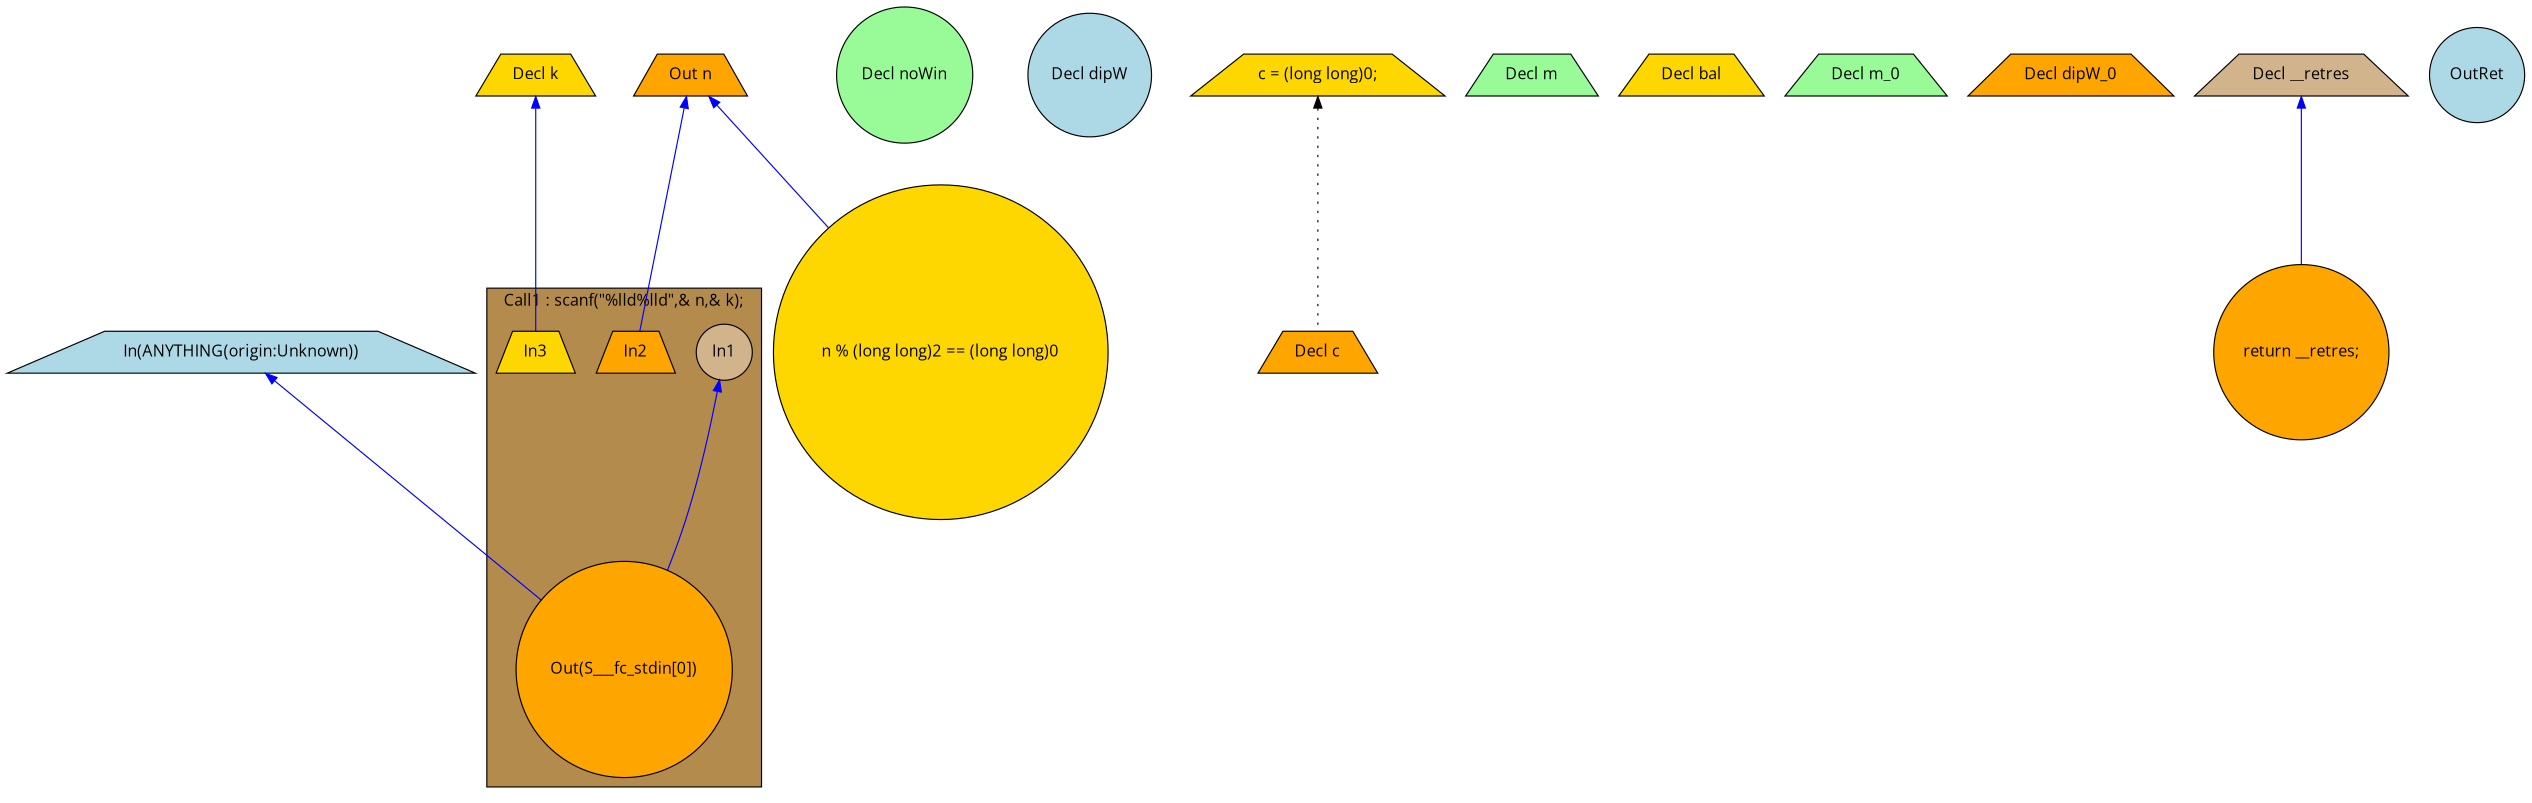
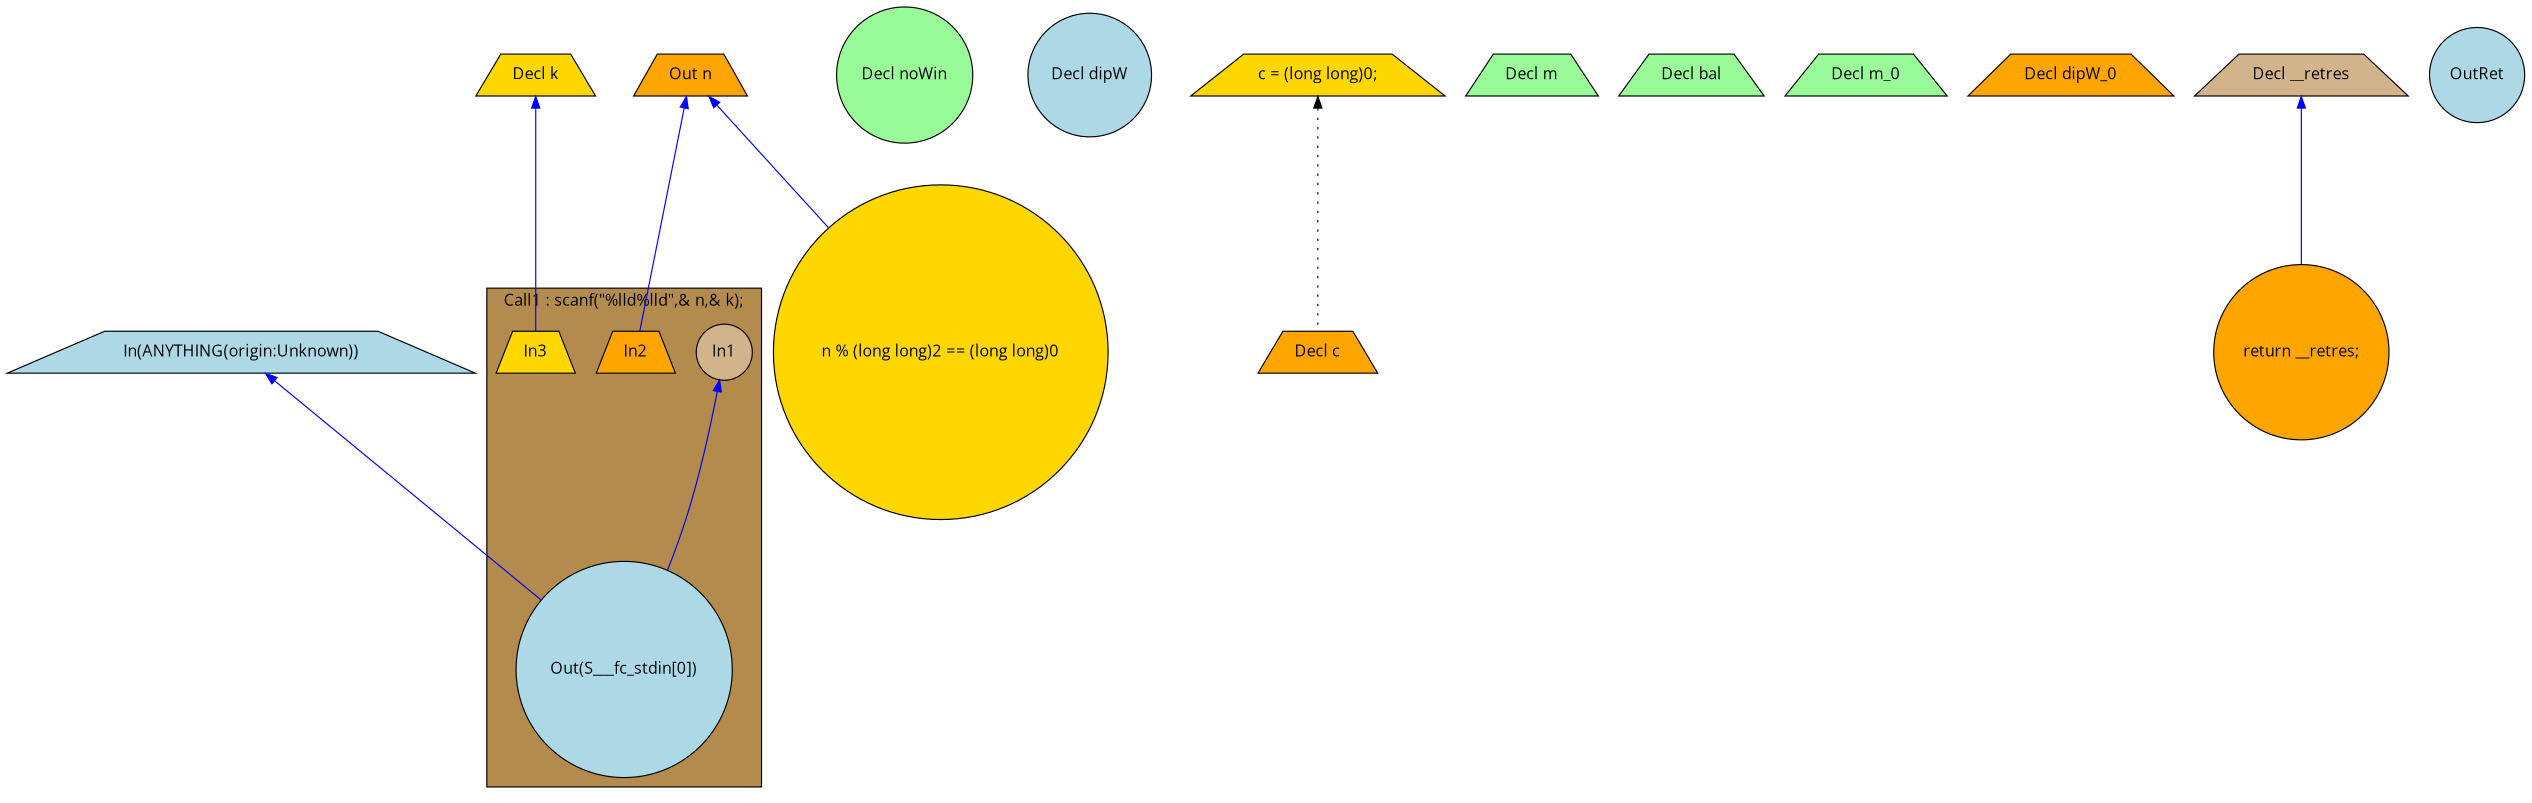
node "Decl bal": fillcolor gold -> palegreen
node "Out(S___fc_stdin[0])": fillcolor orange -> lightblue
